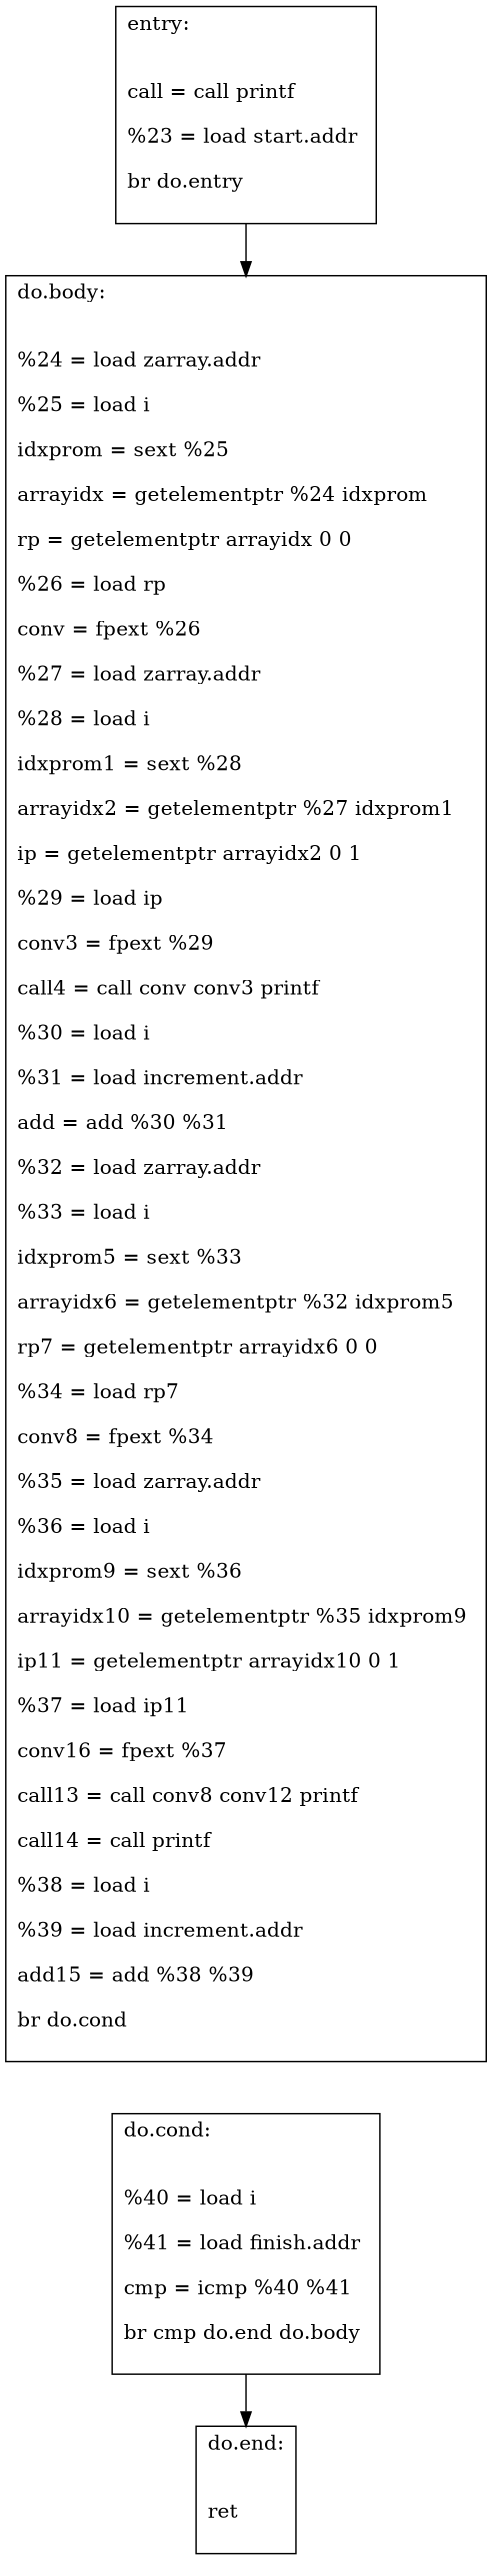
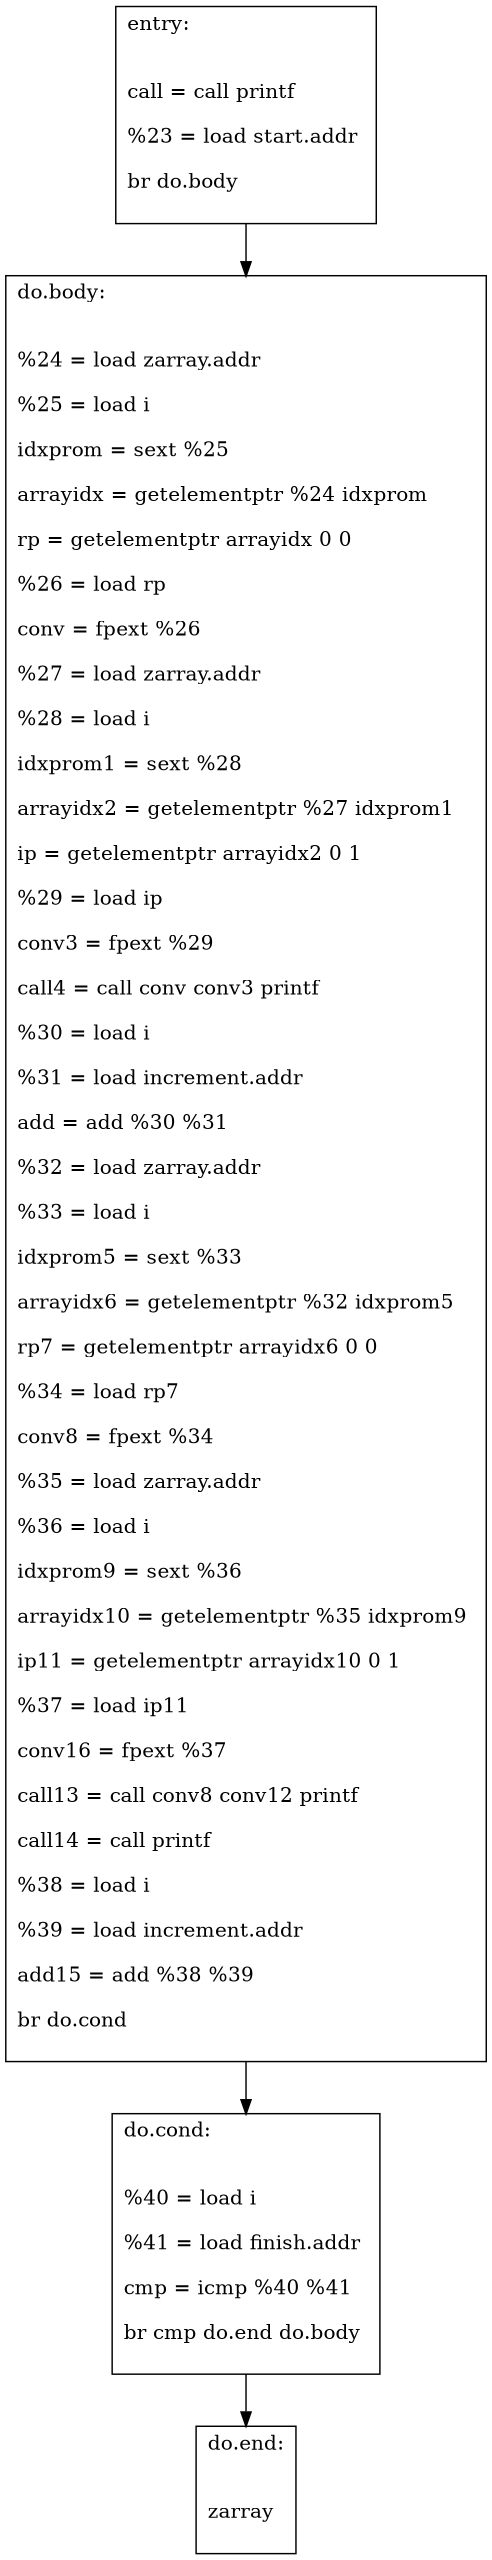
node "entry:": text "br do.entry" -> "br do.body"
edge "do.body:" -> "do.cond:": added
node "do.end:": text "ret" -> "zarray"
